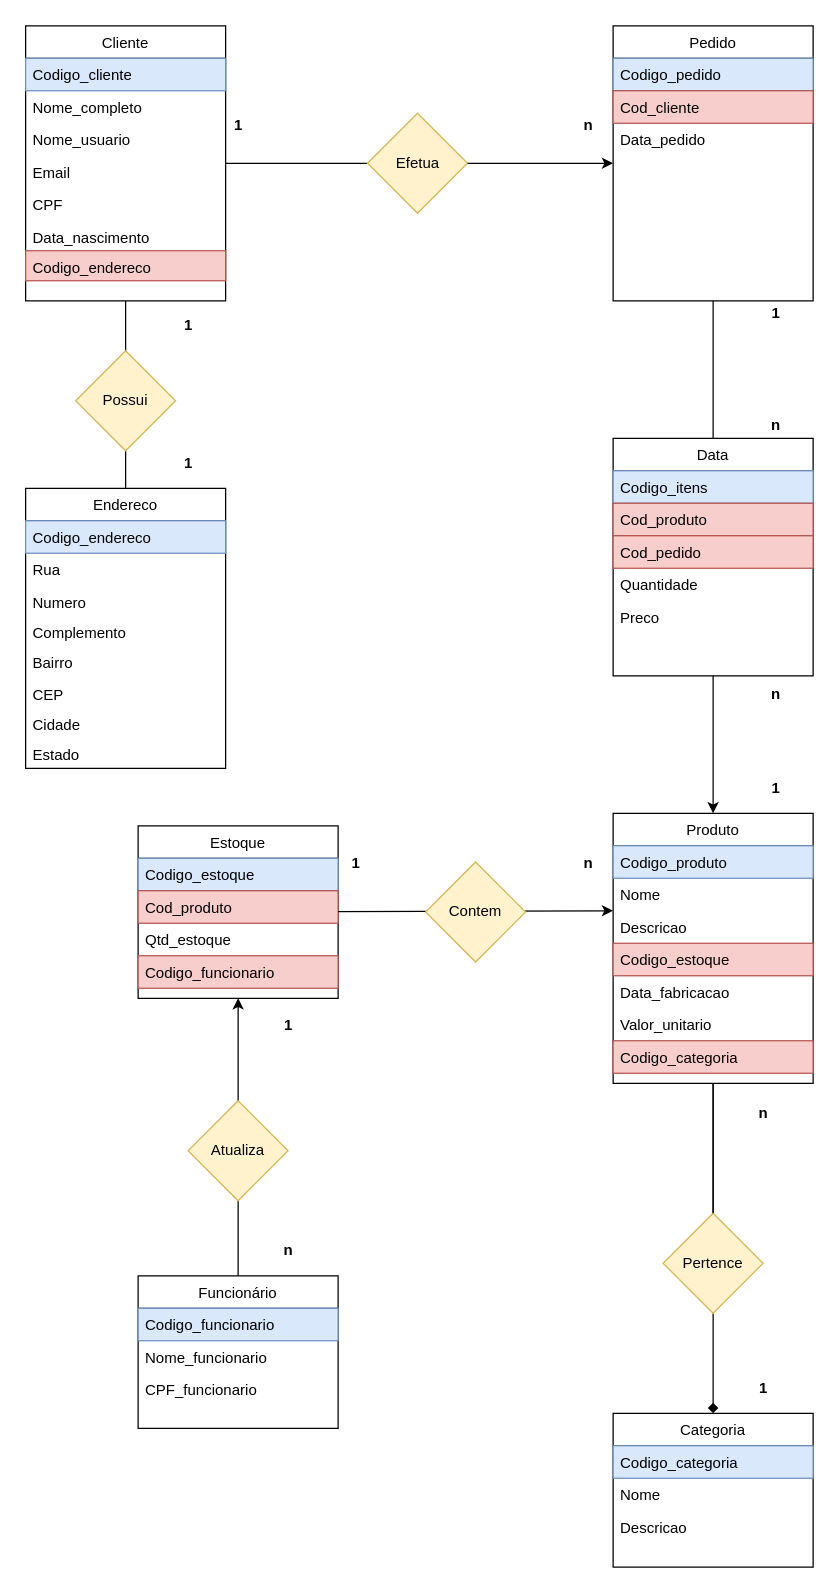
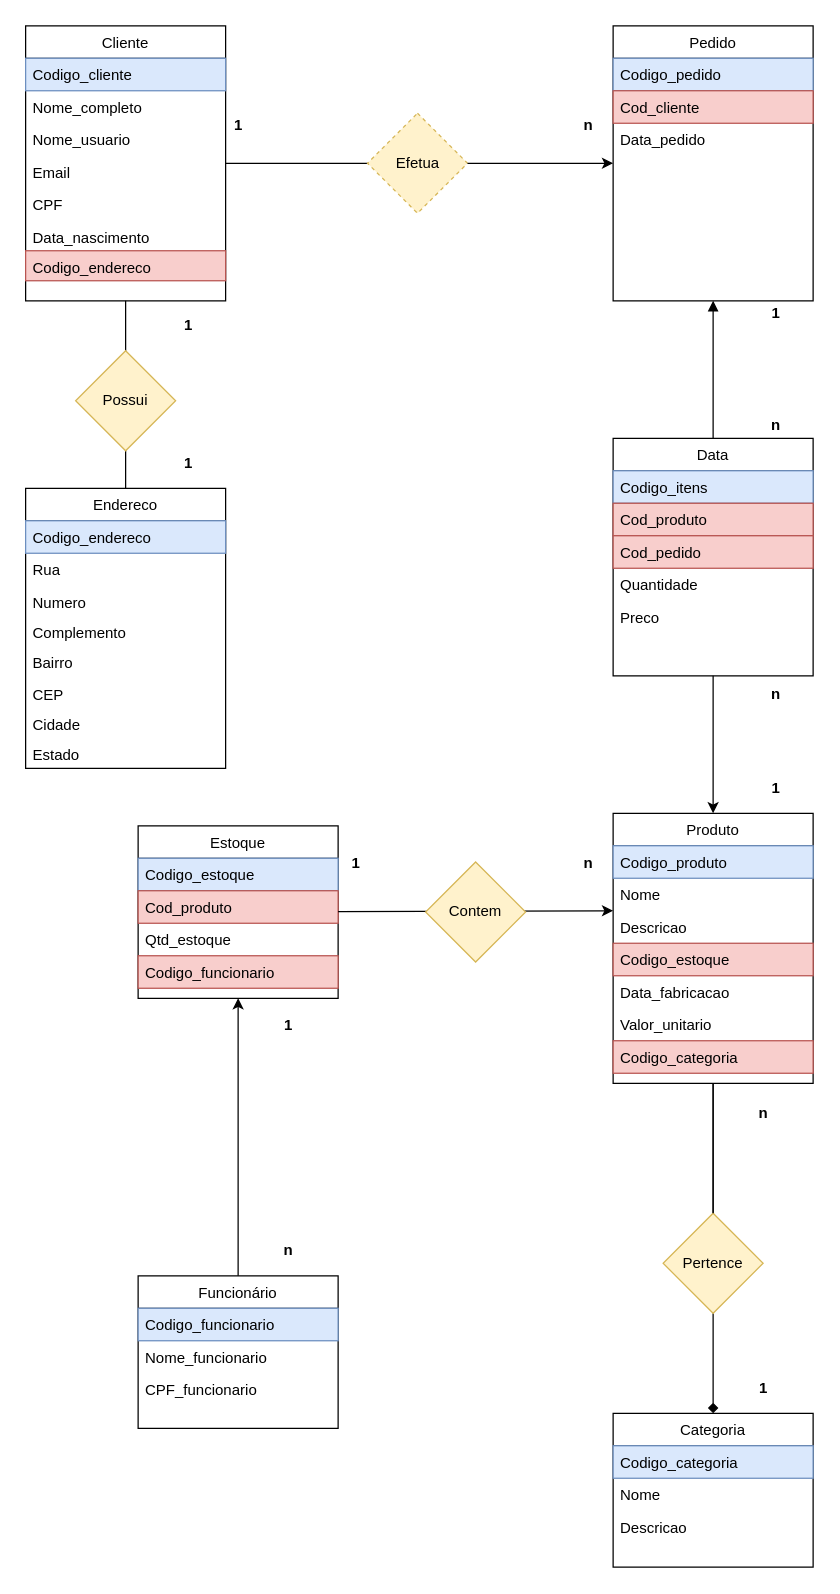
node "Efetua": style solid -> dashed
edge "Pedido" -- "Data": arrowhead none -> block
node "Atualiza": removed
